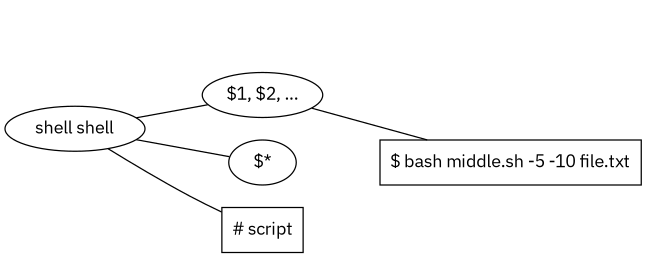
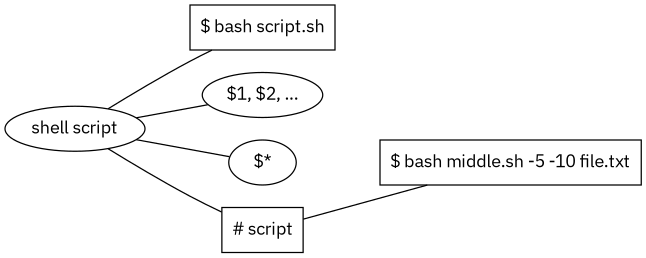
node "$ bash script.sh": added
edge "$1, $2, ..." -- "$ bash middle.sh -5 -10 file.txt": now "# script" -- "$ bash middle.sh -5 -10 file.txt"
node "shell shell": label "shell shell" -> "shell script"
